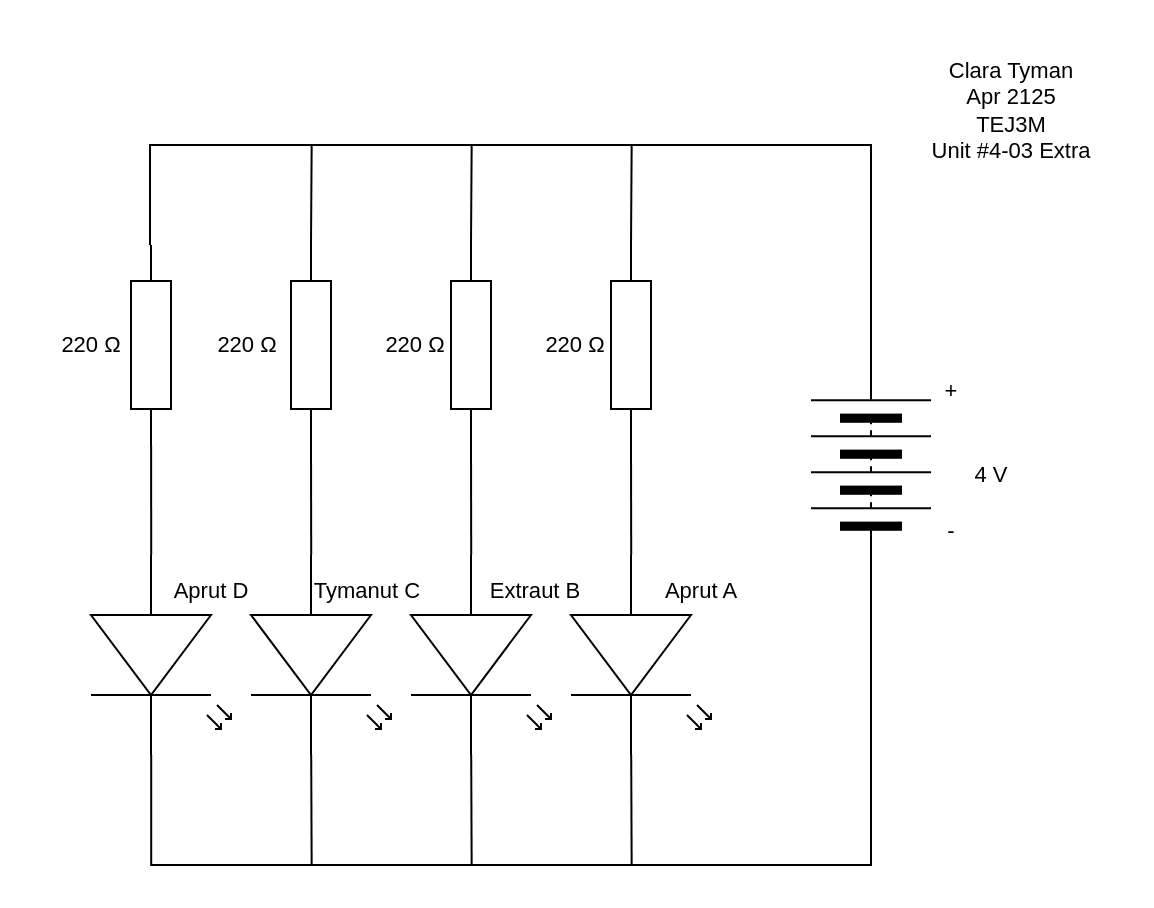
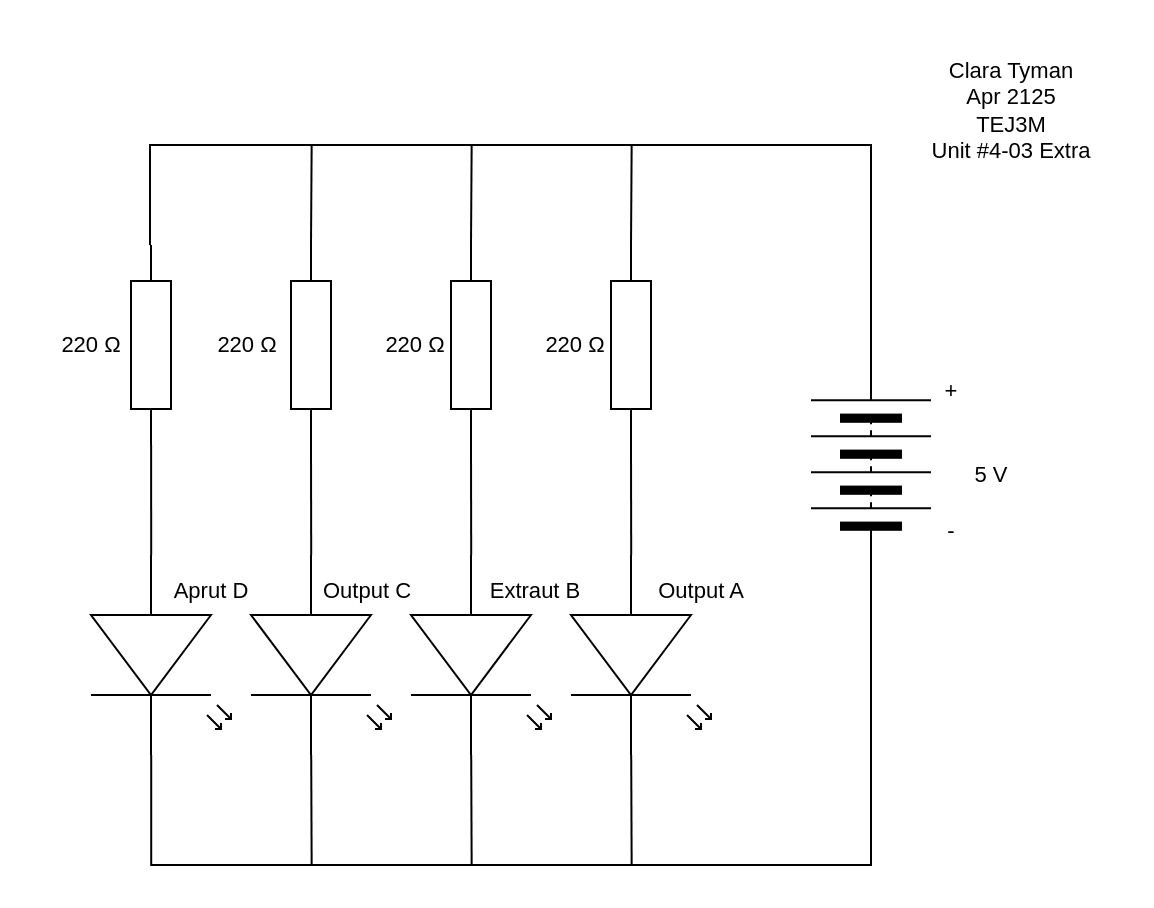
node "4 V": label "4 V" -> "5 V"
node "Tymanut C": label "Tymanut C" -> "Output C"
node "Aprut A": label "Aprut A" -> "Output A"
